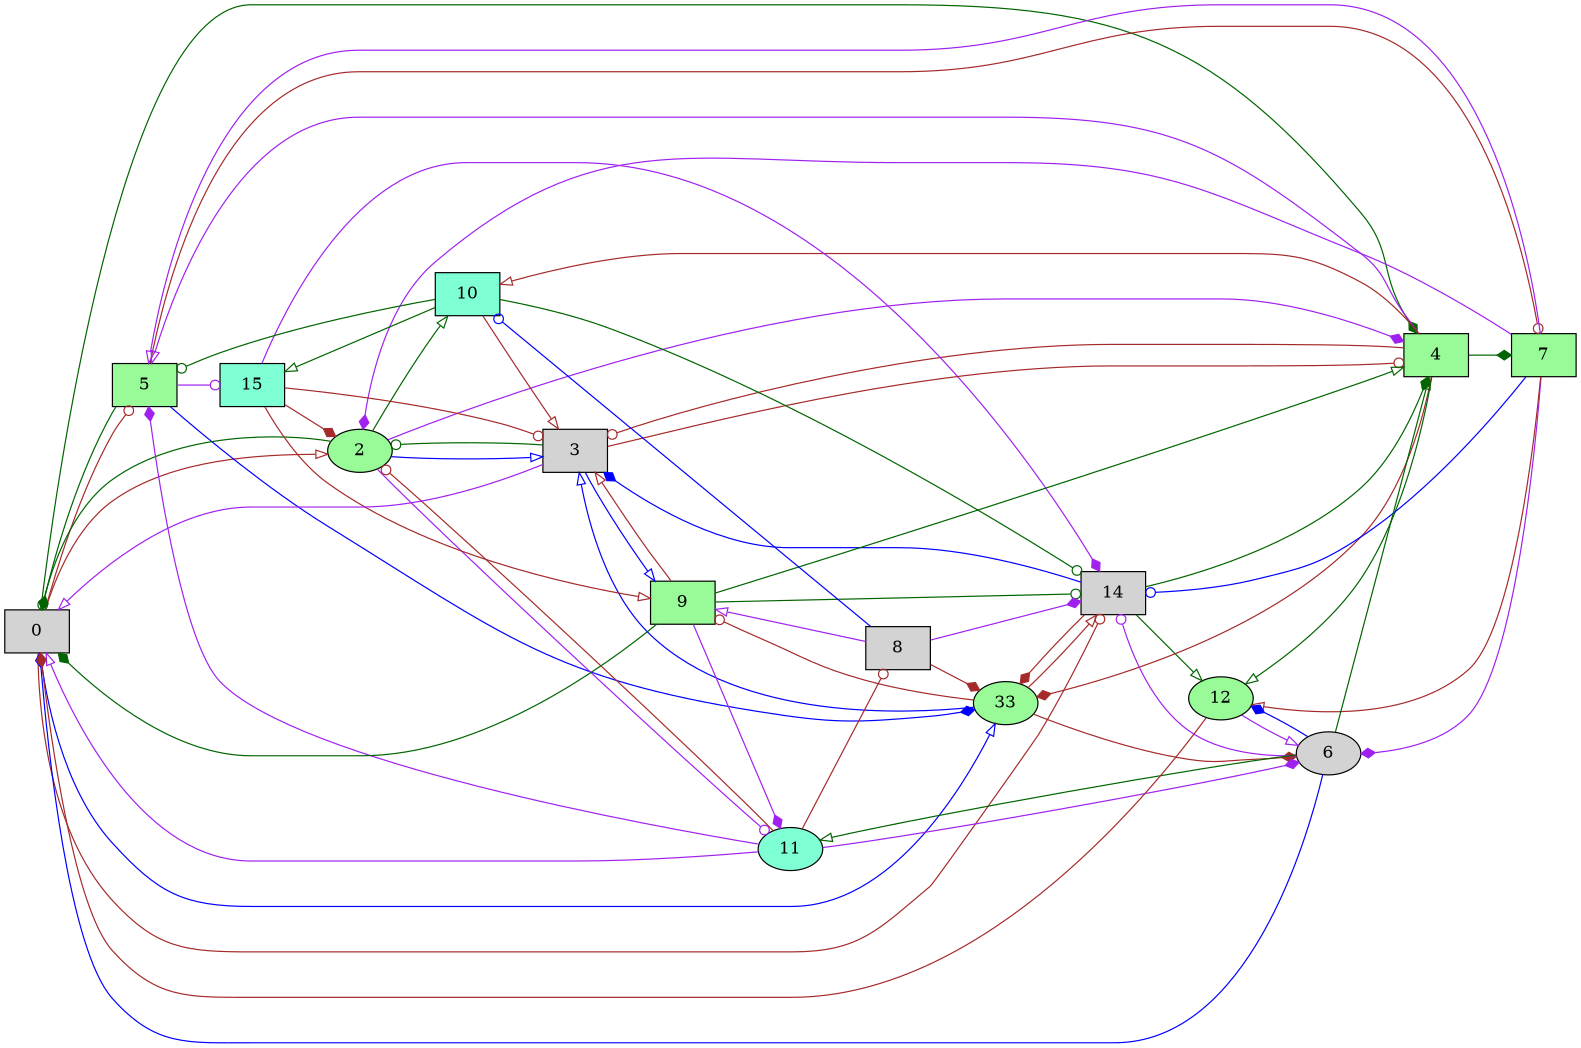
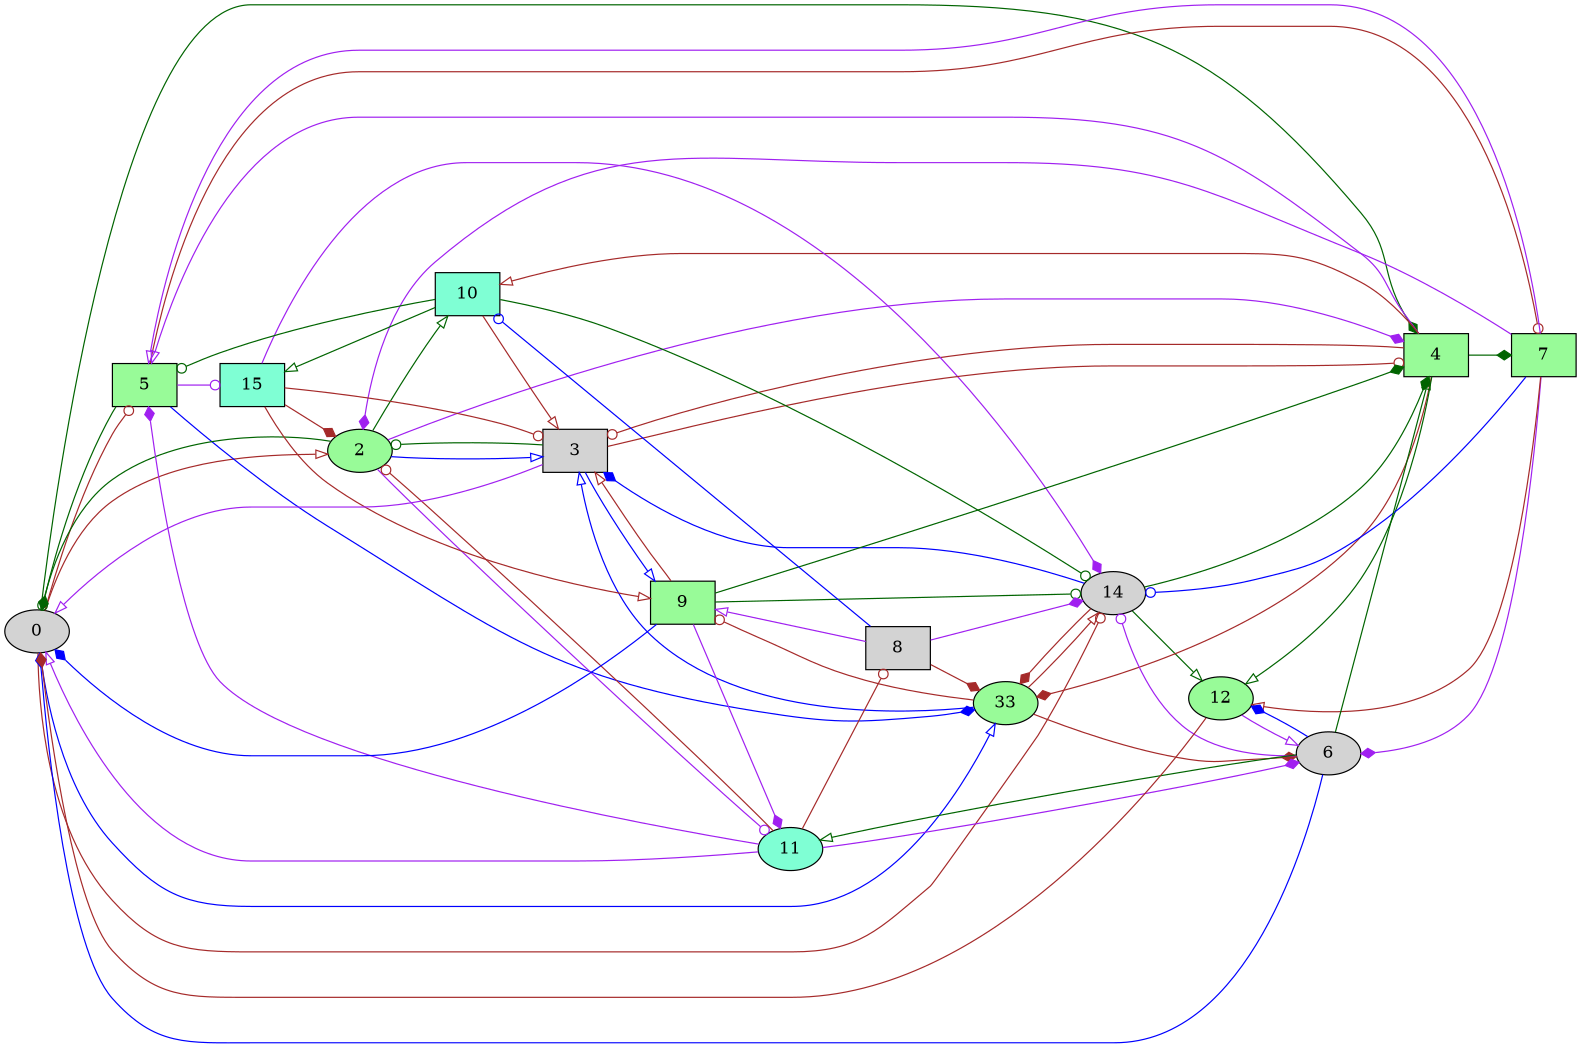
edge "9" -> "4": arrowhead onormal -> diamond
node "14": shape box -> ellipse
node "0": shape box -> ellipse
edge "9" -> "0": color darkgreen -> blue
